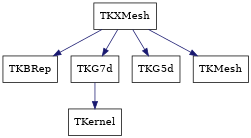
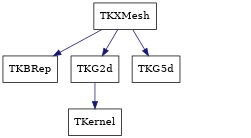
node "TKG7d": label "TKG7d" -> "TKG2d"
node "TKMesh": removed
